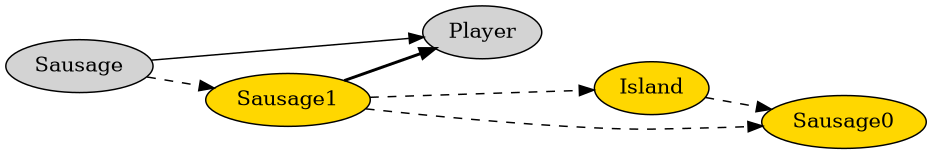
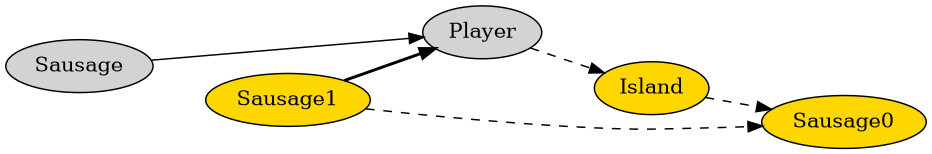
edge "Sausage" -> "Sausage1": removed
edge "Sausage1" -> "Island": now "Player" -> "Island"
